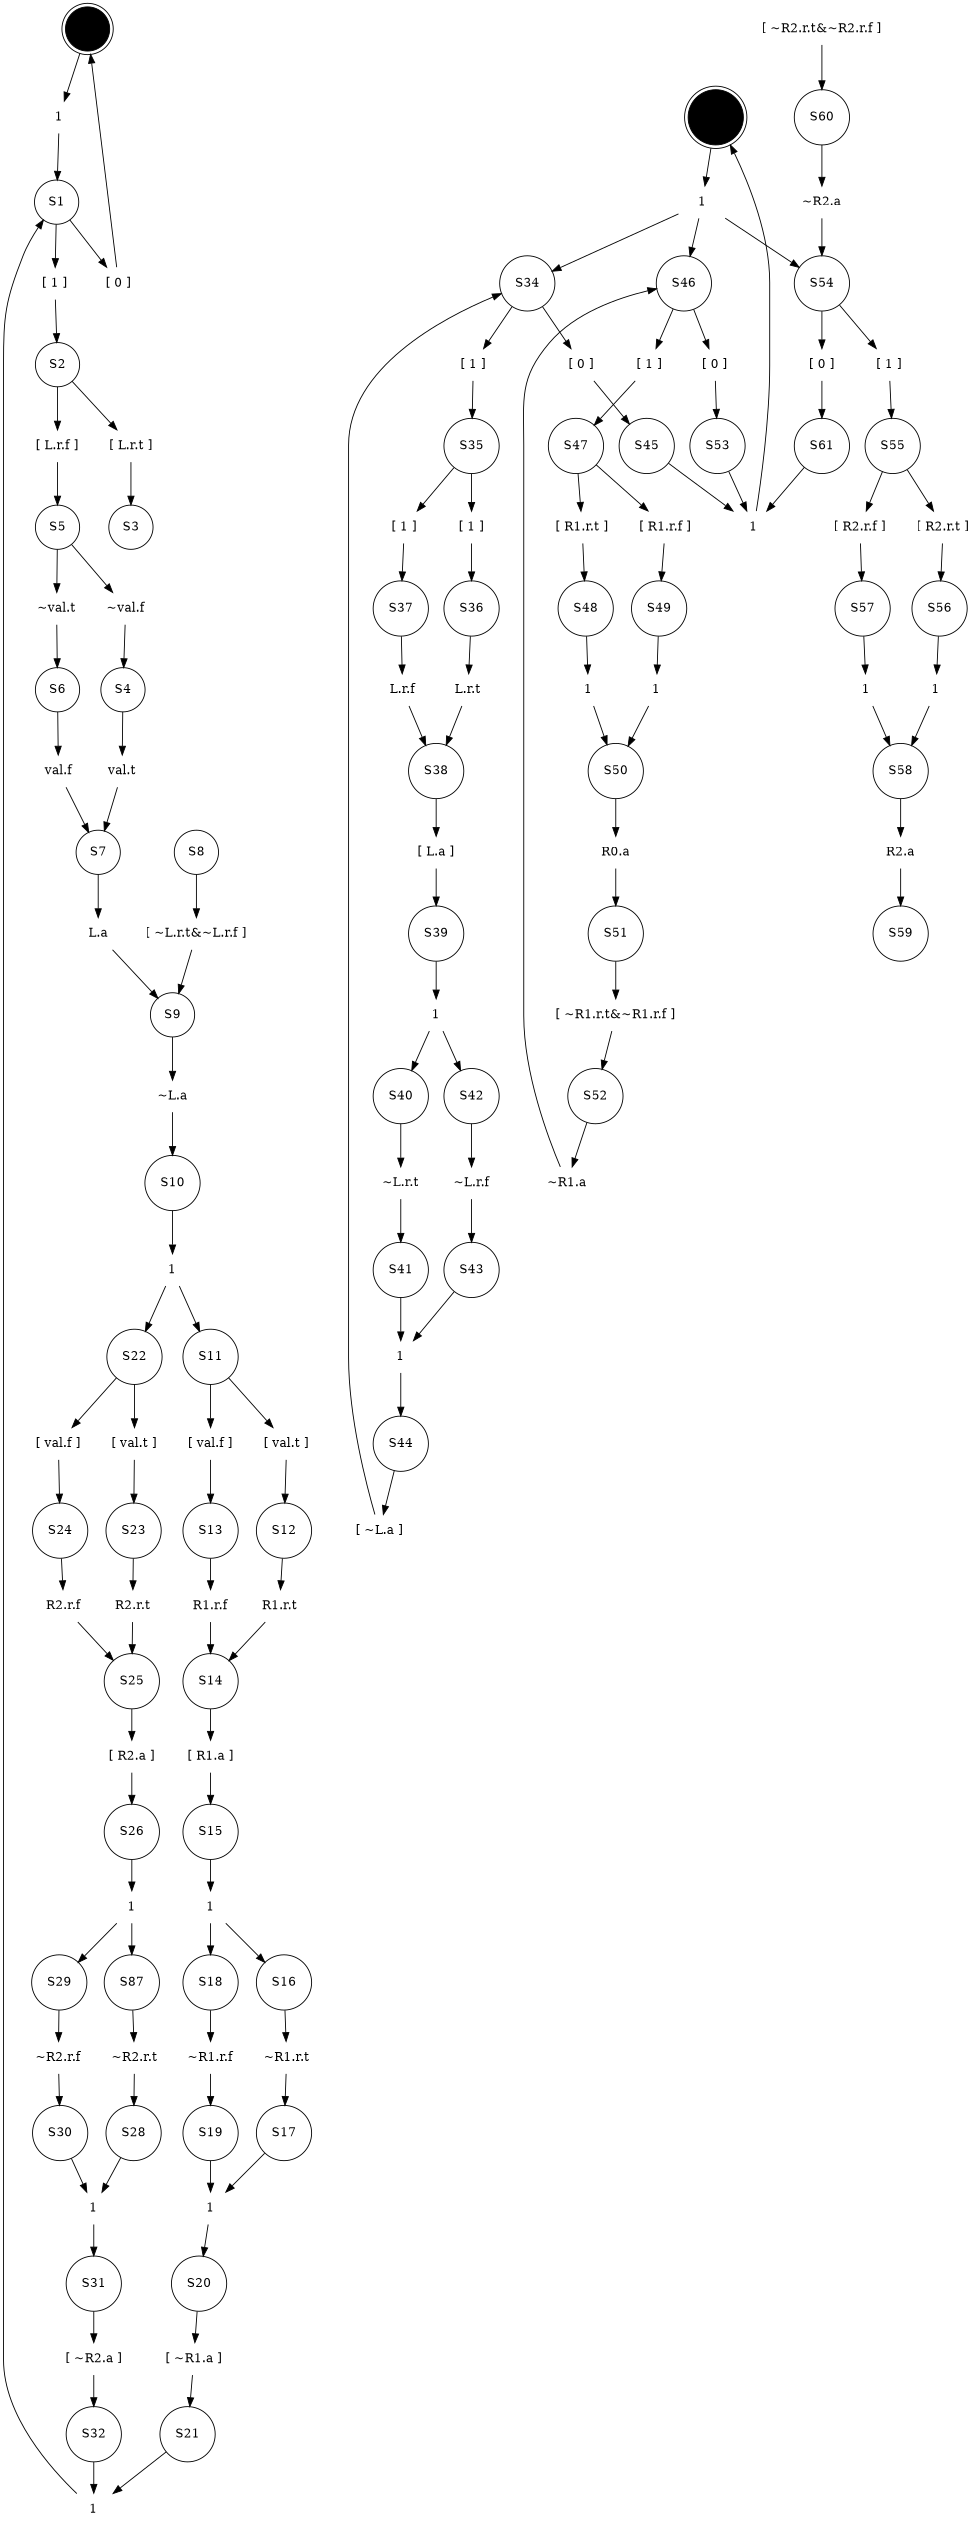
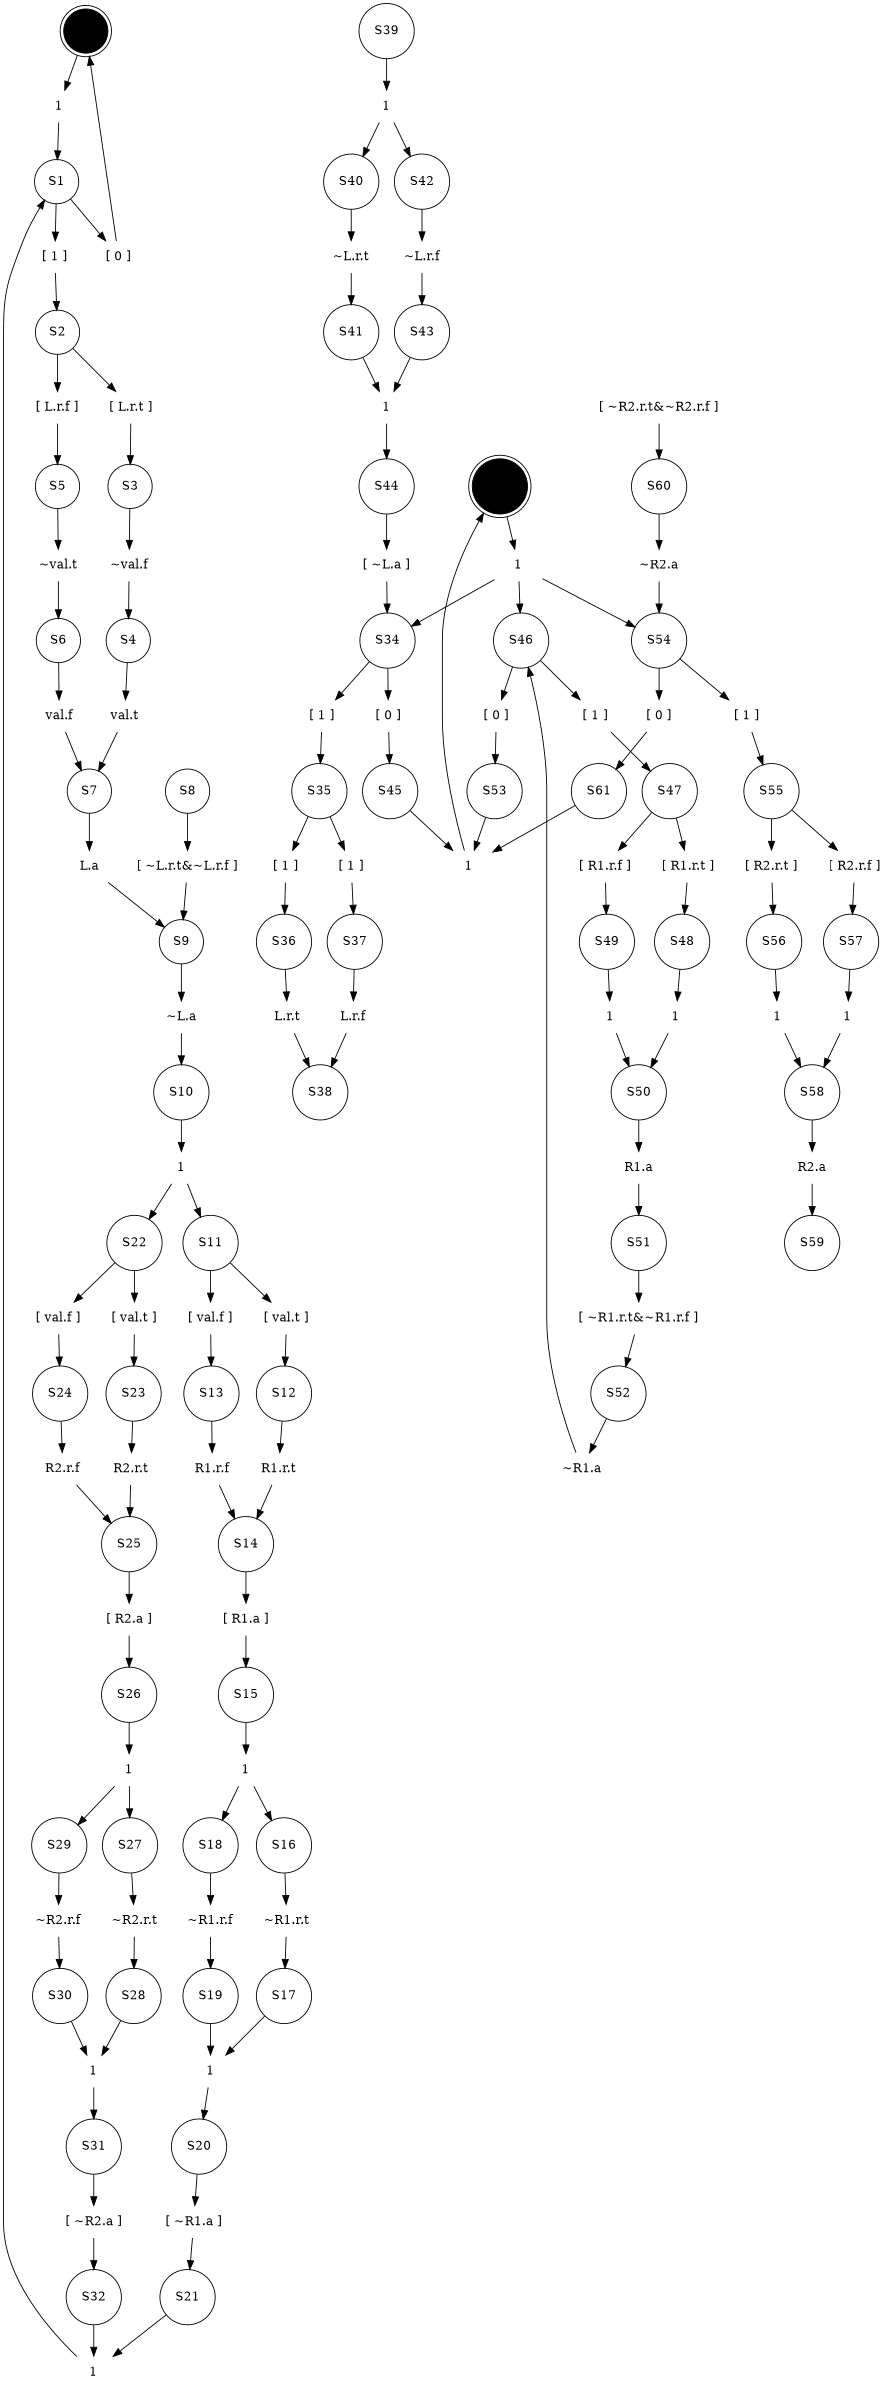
edge "S5" -> "~val.f": now "S3" -> "~val.f"
node "[ L.a ]": removed
node "R0.a": label "R0.a" -> "R1.a"
node "S87": label "S87" -> "S27"
